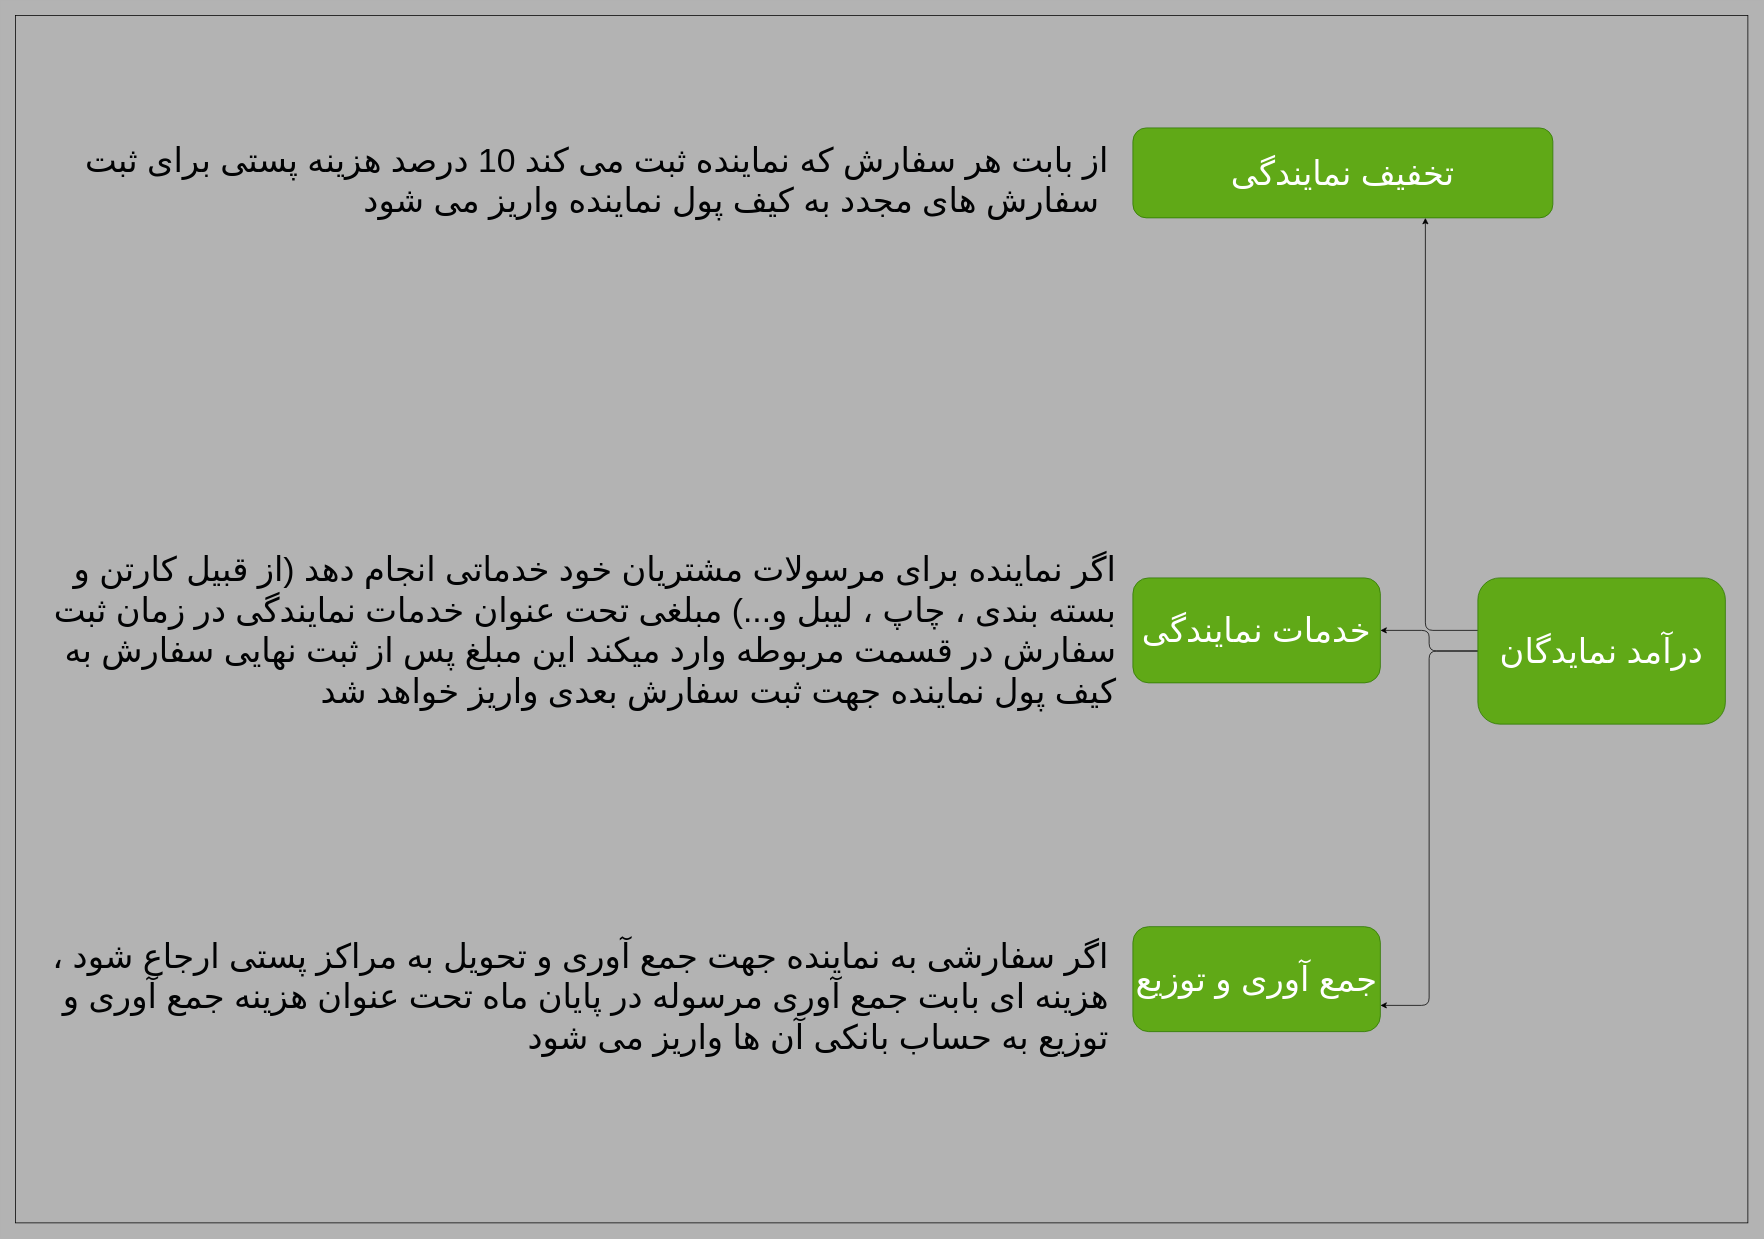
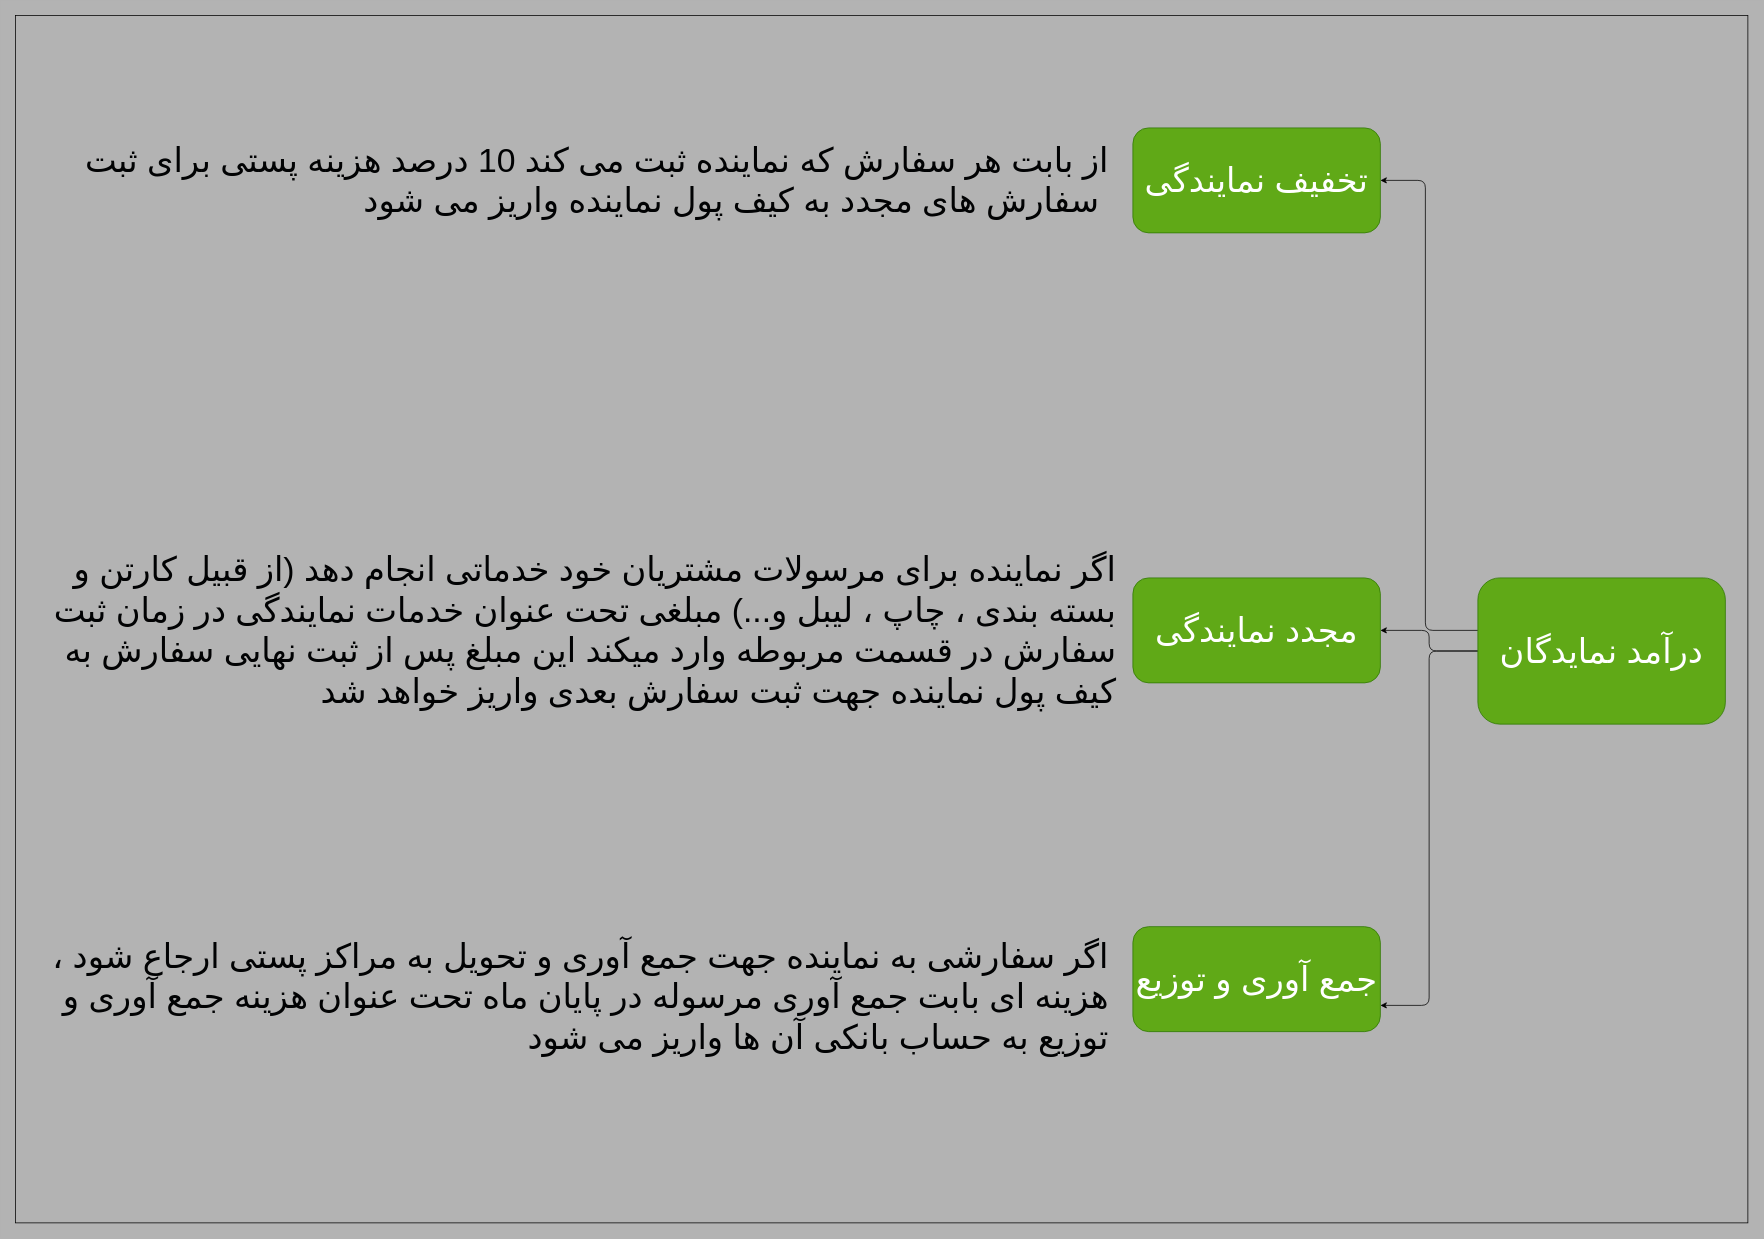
node "تخفیف نمایندگی": size 420x90 -> 248x105
node "خدمات نمایندگی": label "خدمات نمایندگی" -> "مجدد نمایندگی"
